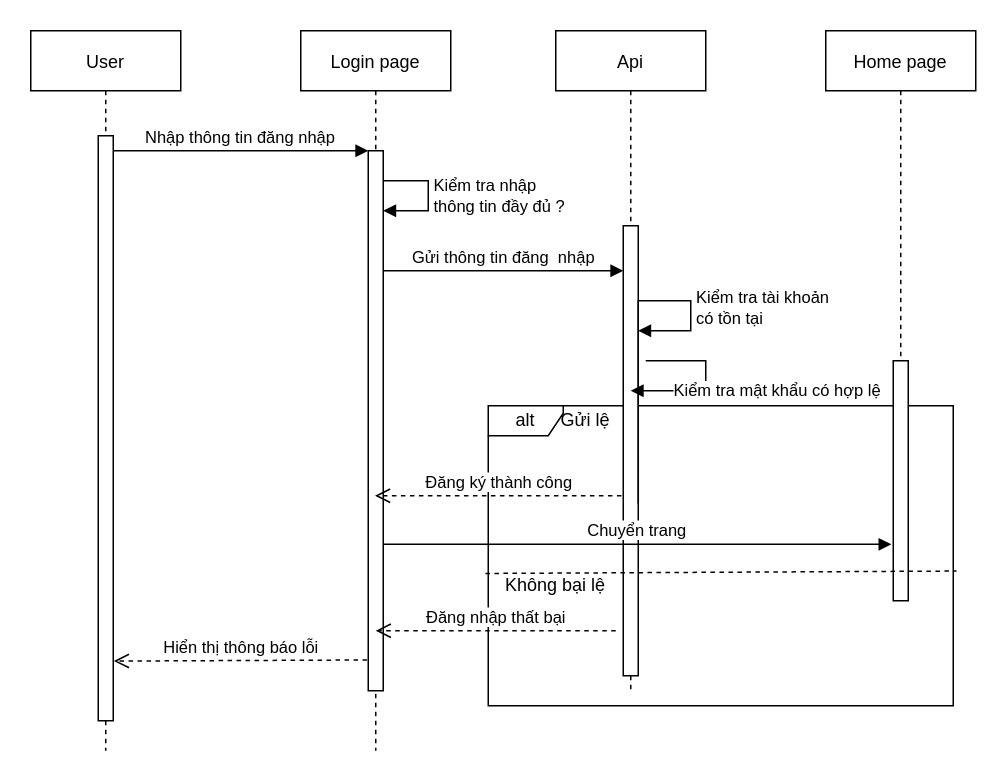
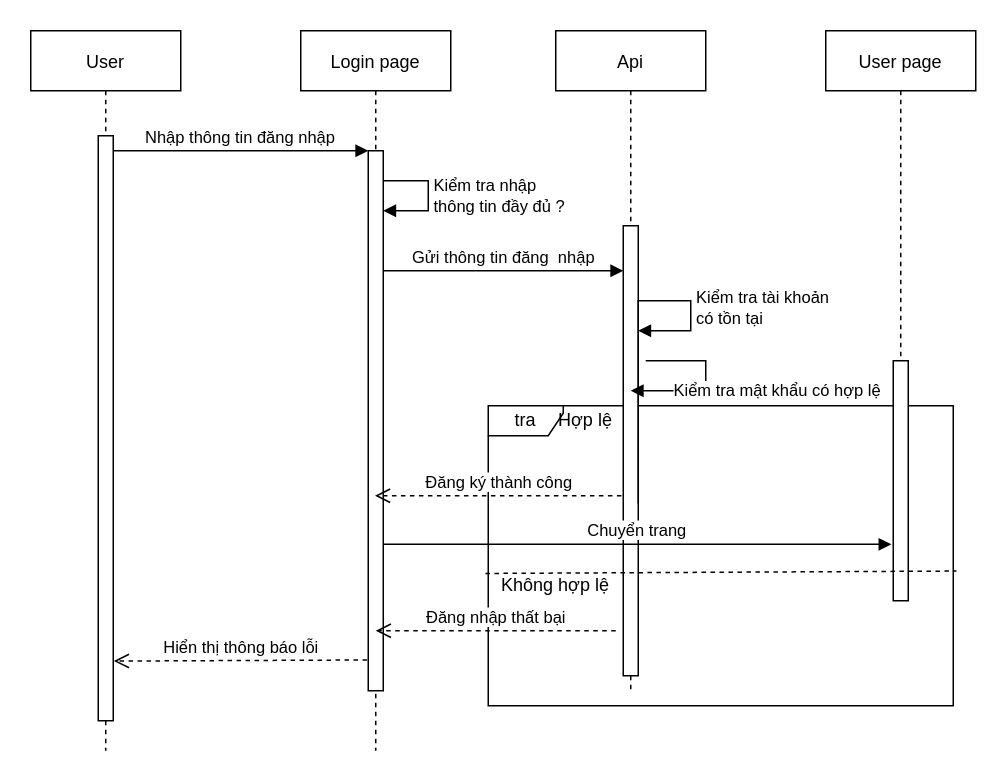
node "Home page": label "Home page" -> "User page"
node "alt": label "alt" -> "tra"
node "Gửi lệ": label "Gửi lệ" -> "Hợp lệ"
node "Không bại lệ": label "Không bại lệ" -> "Không hợp lệ"
